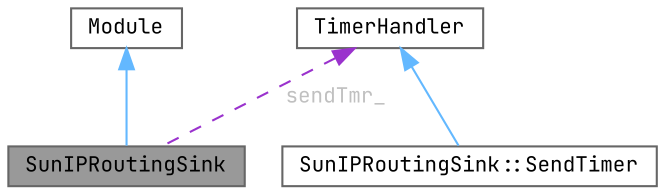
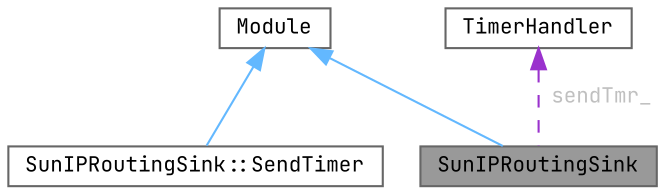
edge "SunIPRoutingSink::SendTimer" -> "TimerHandler": now "SunIPRoutingSink::SendTimer" -> "Module"
